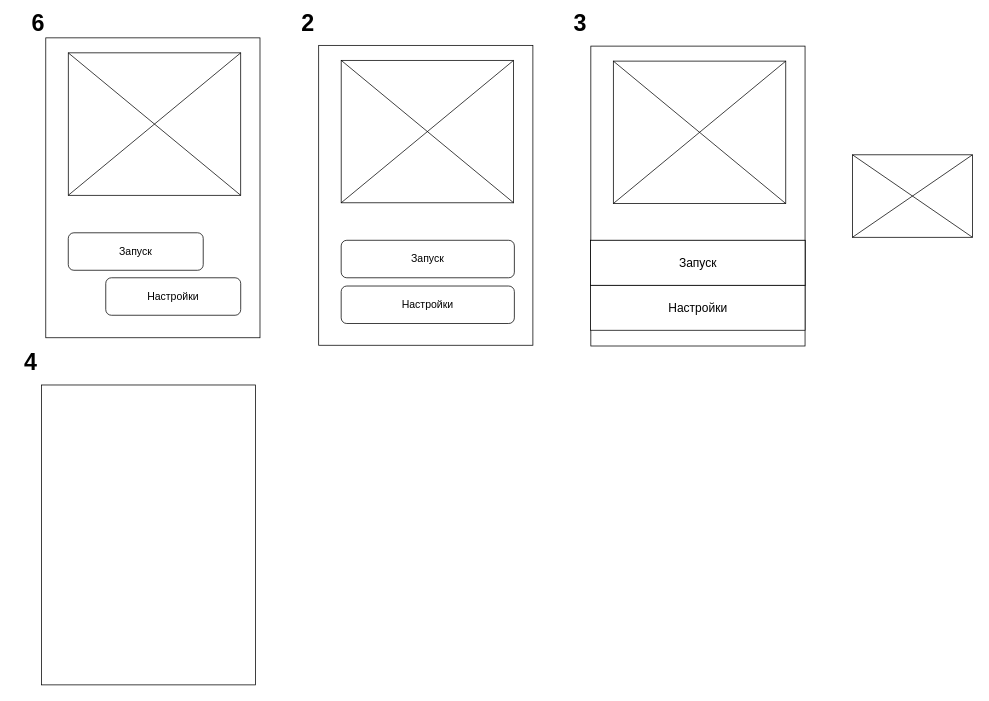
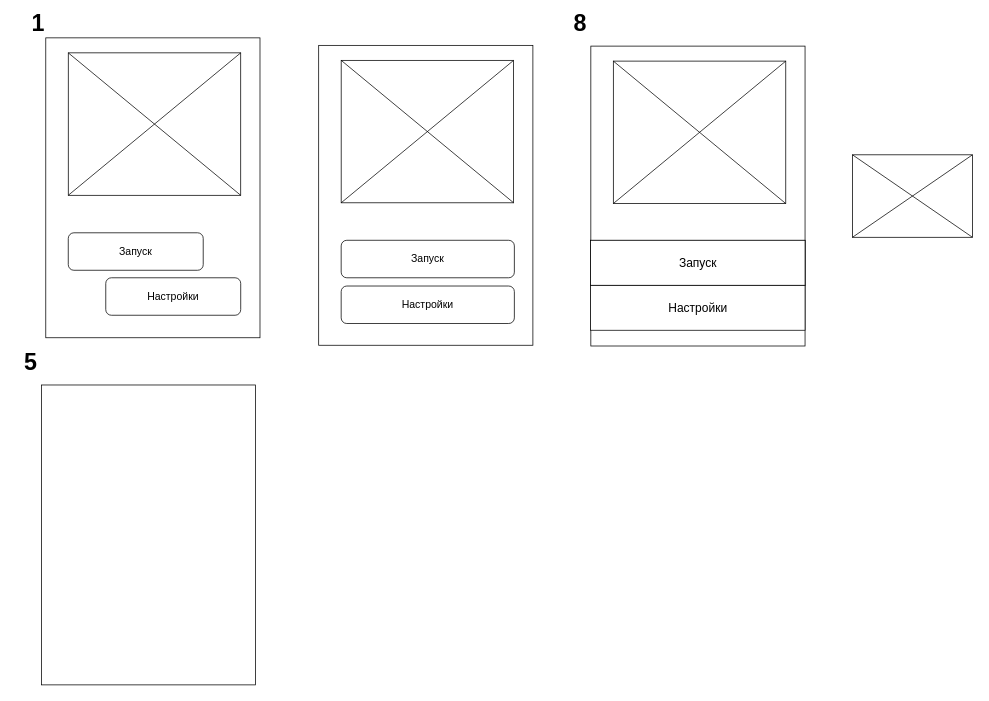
node "6": label "6" -> "1"
node "2": removed
node "3": label "3" -> "8"
node "4": label "4" -> "5"
